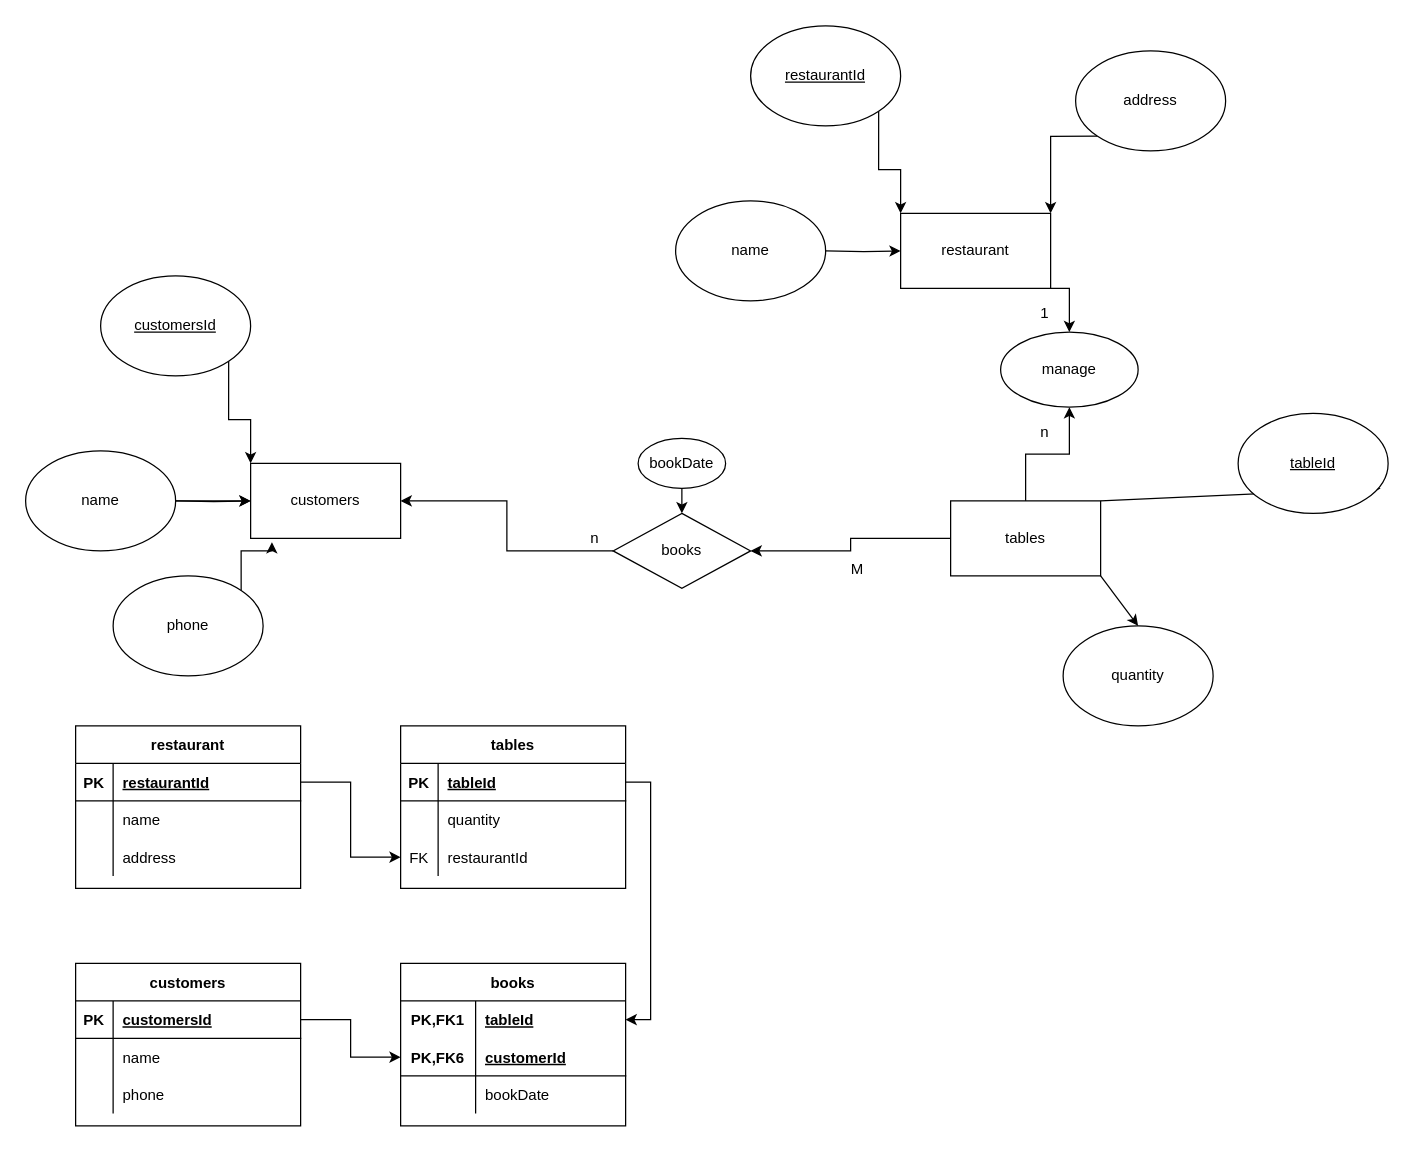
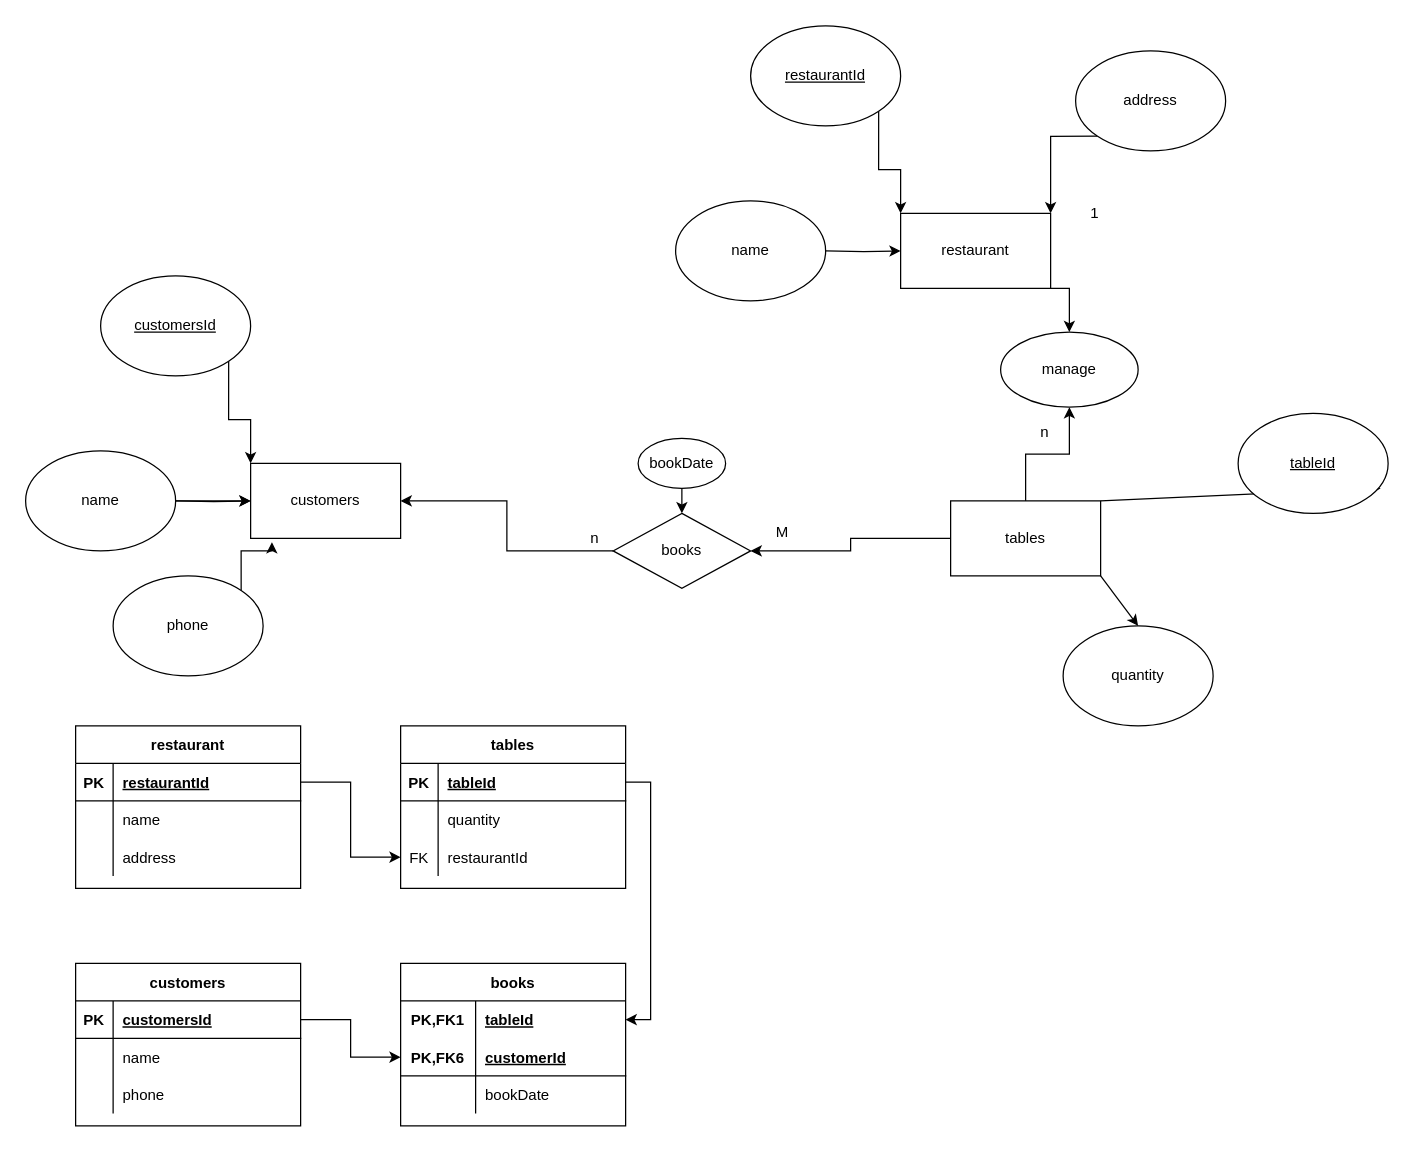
node "1": moved (1044, 313) -> (1094, 213)
node "M": moved (857, 569) -> (782, 532)
